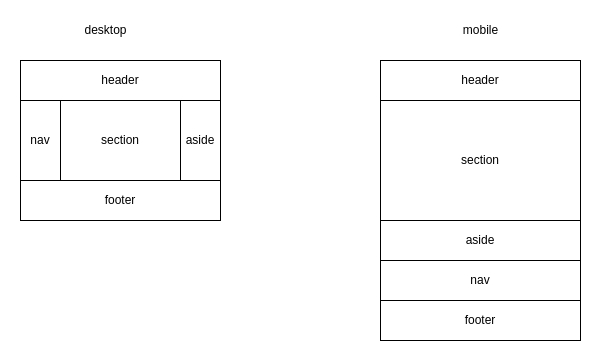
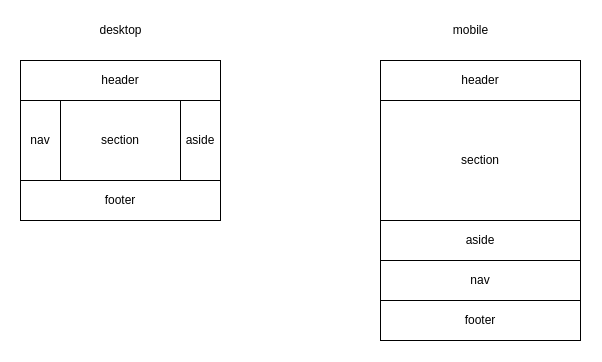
node "desktop": moved (106, 31) -> (121, 31)
node "mobile": moved (481, 31) -> (471, 31)
